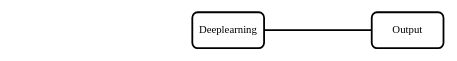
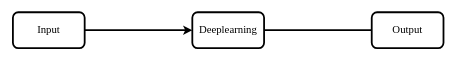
node "Input": added
edge "Input" -> "Deeplearning": added
